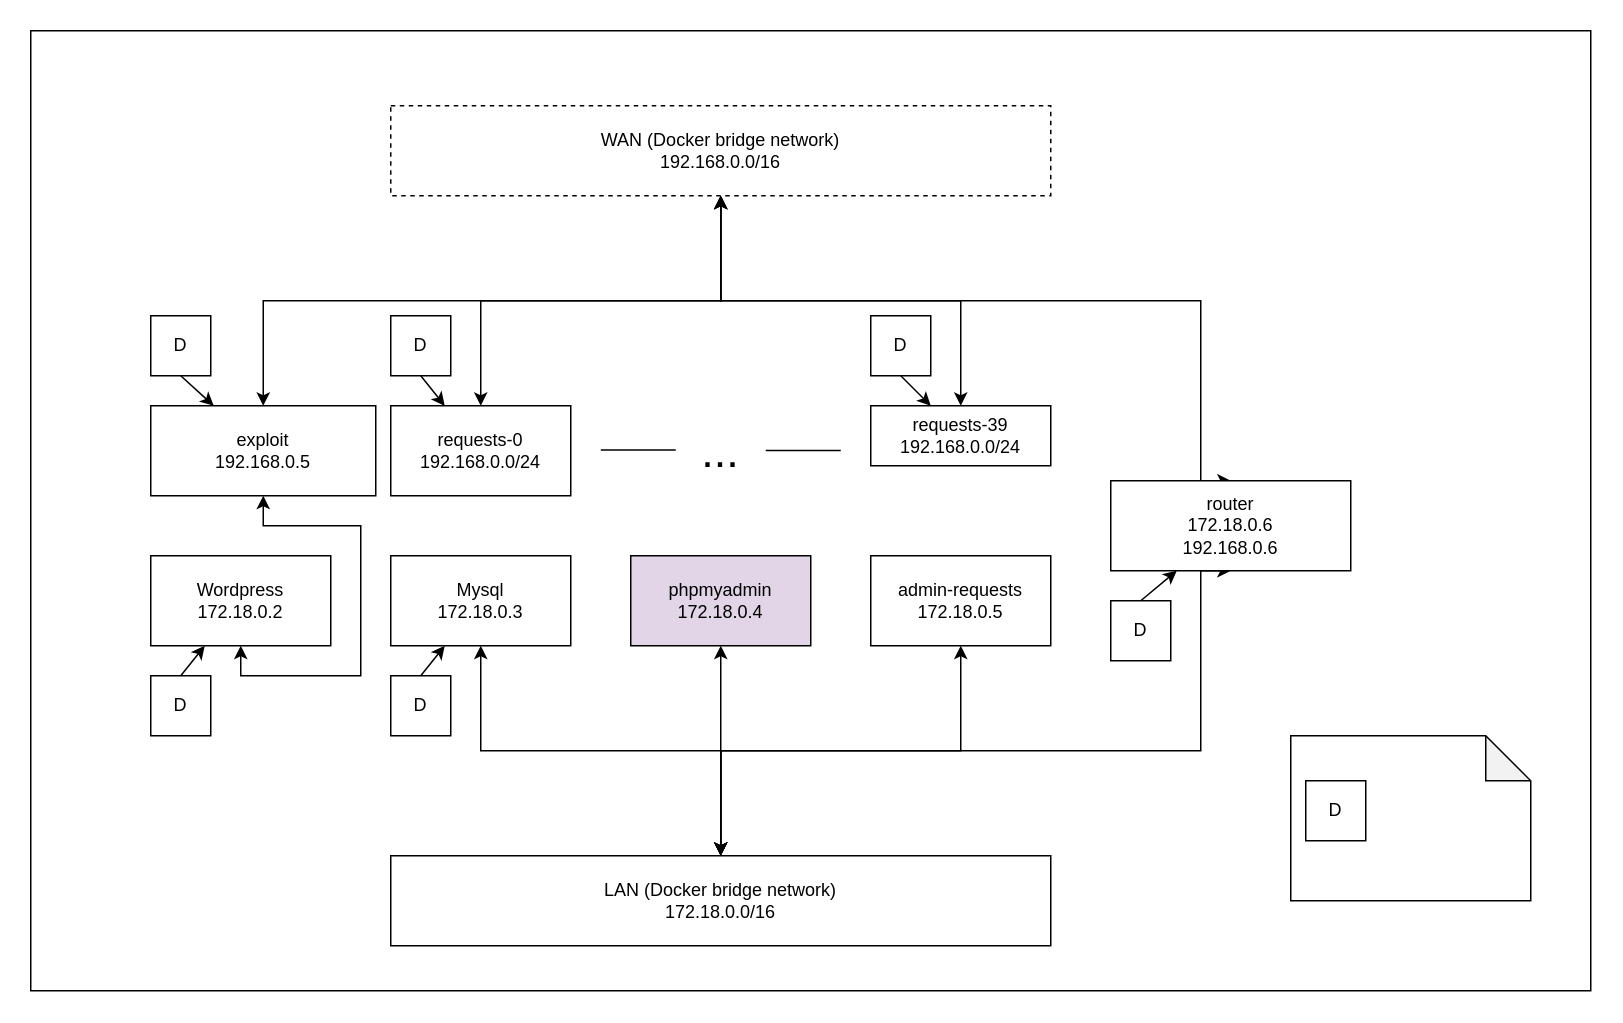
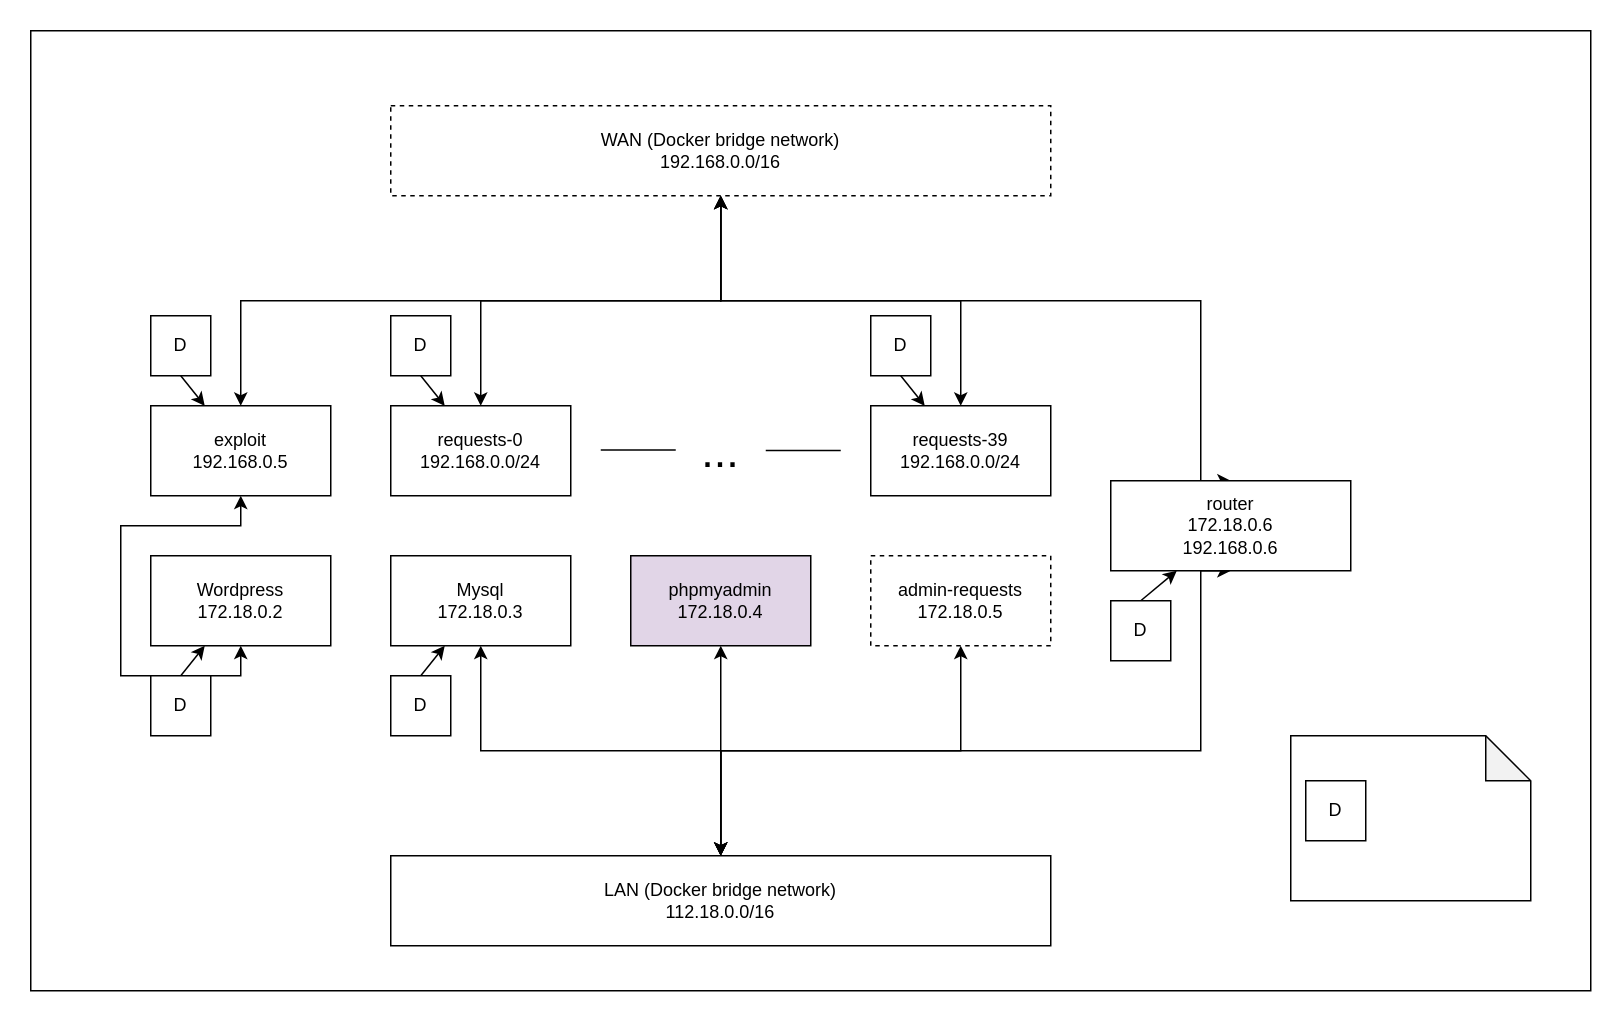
node "requests-39 192.168.0.0/24": size 180x60 -> 180x90
node "exploit 192.168.0.5": size 225x90 -> 180x90
node "admin-requests 172.18.0.5": style solid -> dashed
node "LAN (Docker bridge network) 172.18.0.0/16": label "LAN (Docker bridge network) 172.18.0.0/16" -> "LAN (Docker bridge network) 112.18.0.0/16"
